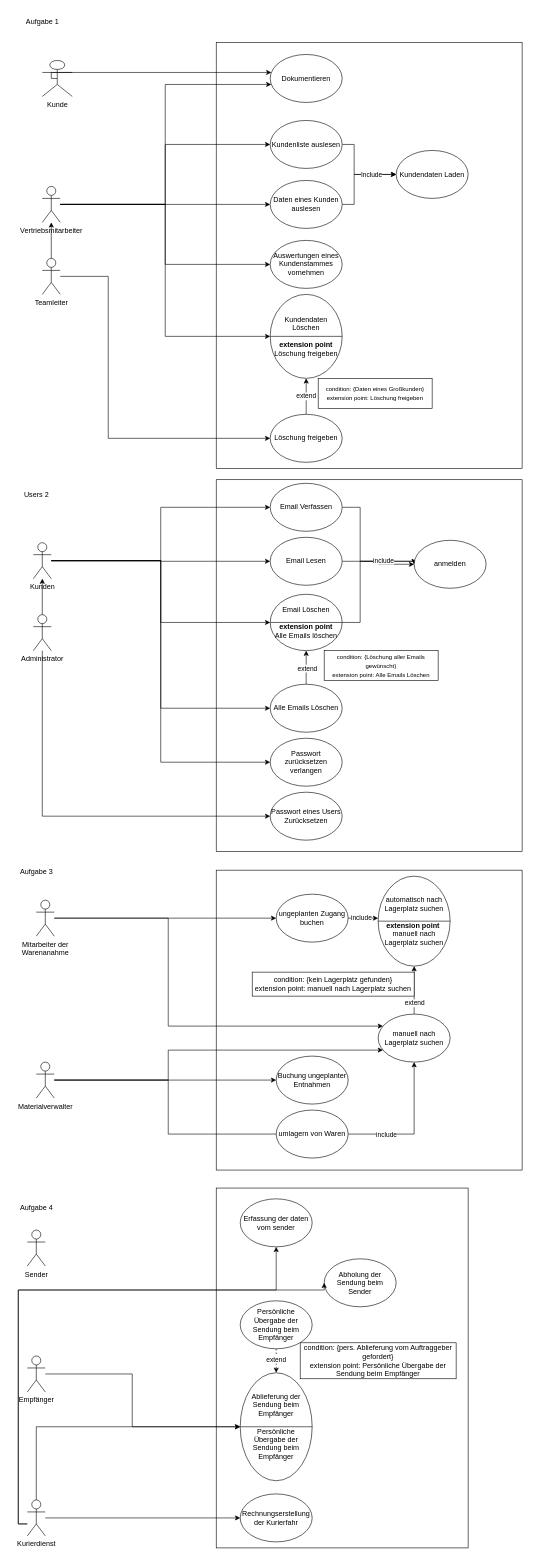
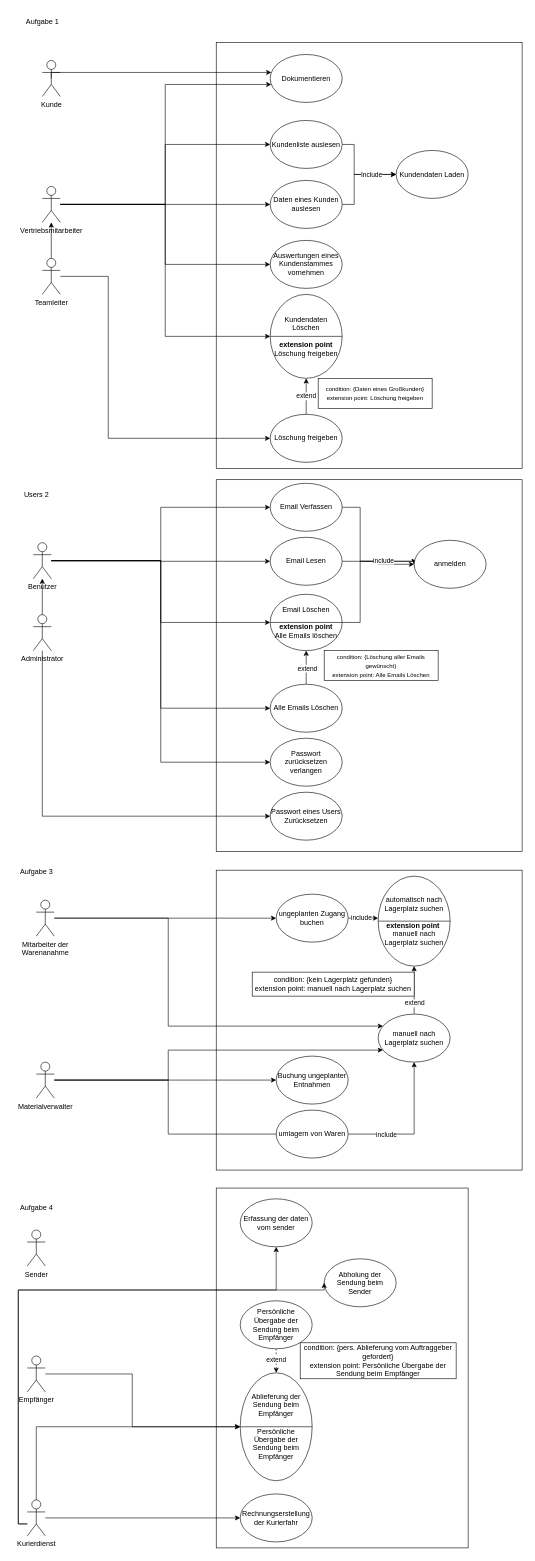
node "Kunde": size 30x36 -> 18x36
node "Kunden": label "Kunden" -> "Benutzer"
